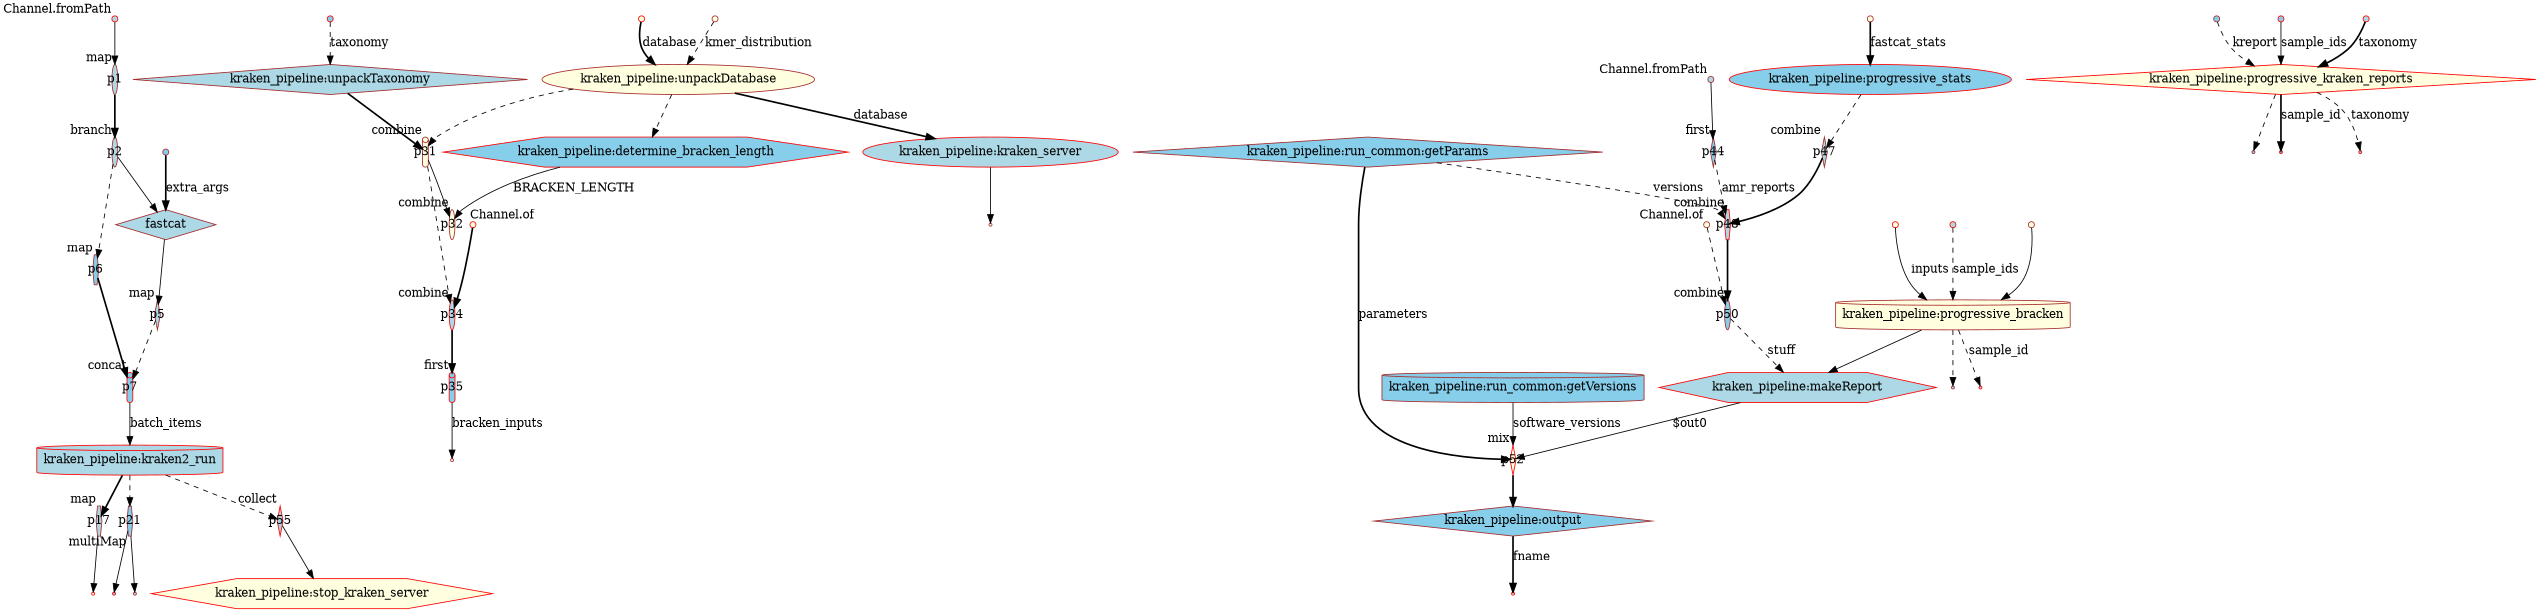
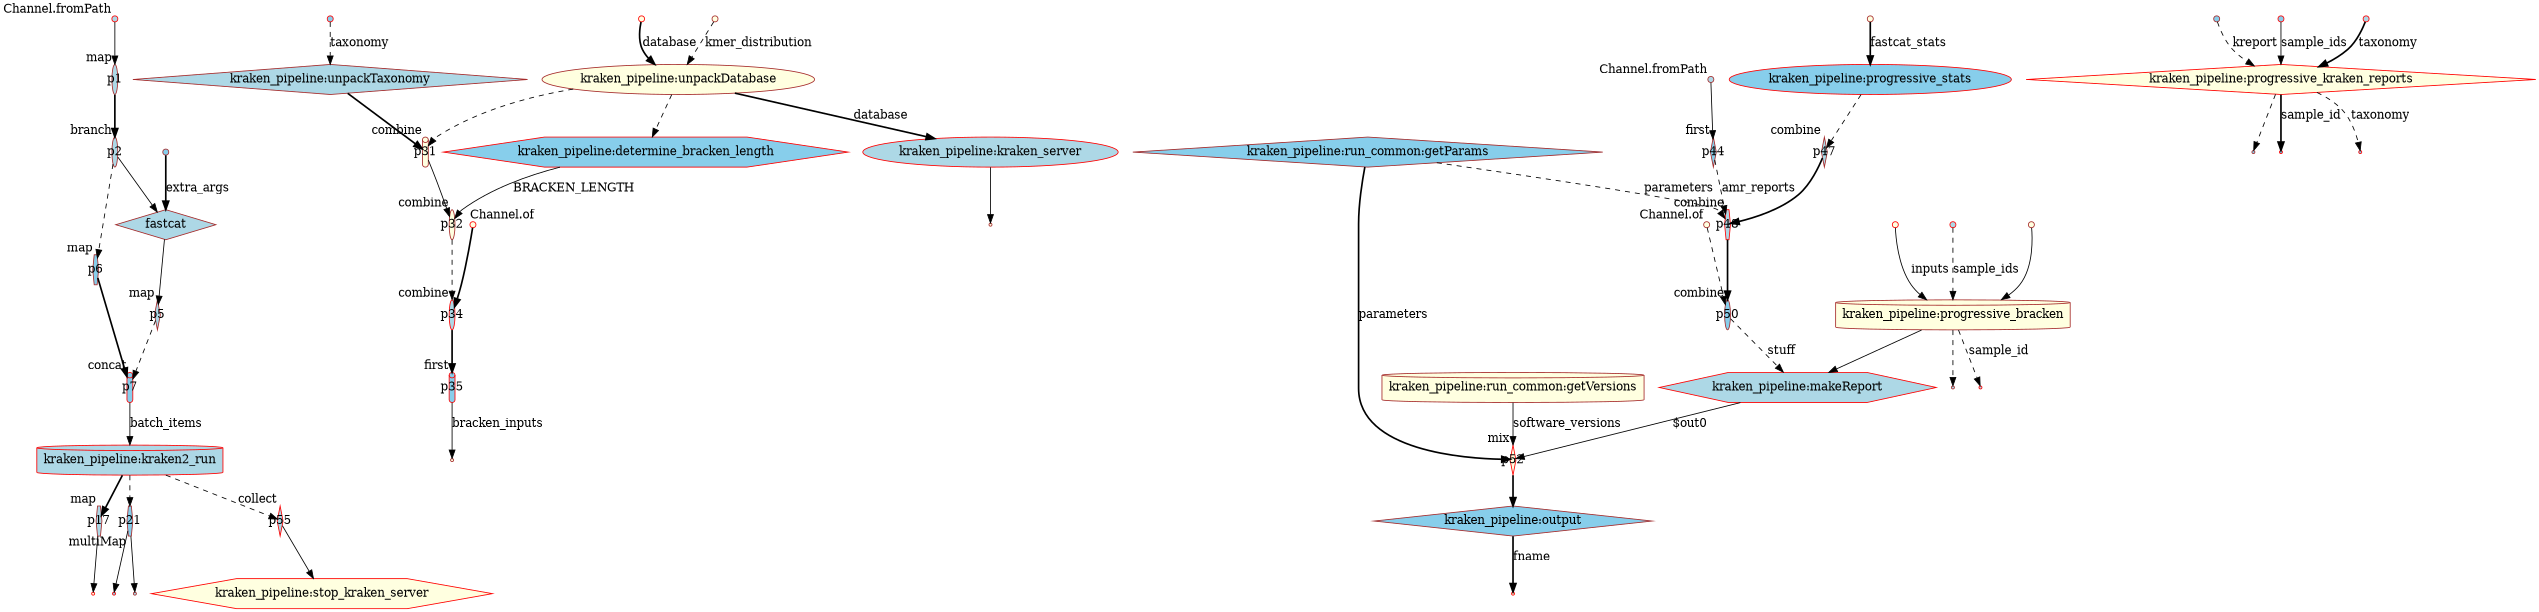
edge "kraken_pipeline:run_common:getParams" -> "p48 combine": label "versions" -> "parameters"
edge "p31 combine" -> "p34 combine": now "p32 combine" -> "p34 combine"
node "kraken_pipeline:run_common:getVersions": fillcolor skyblue -> lightyellow
